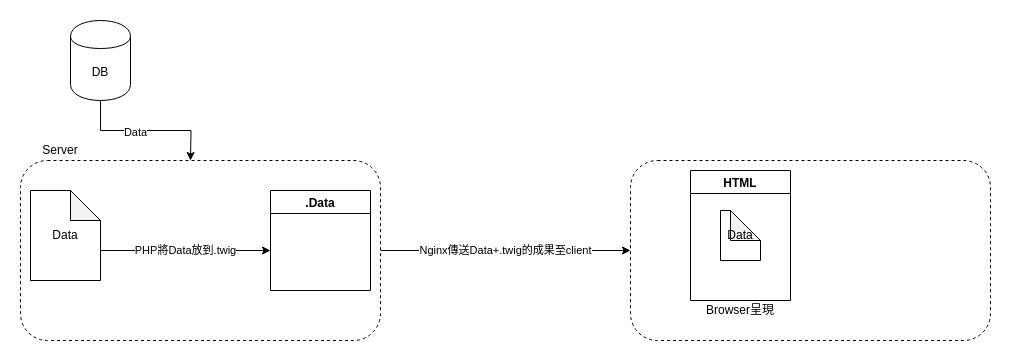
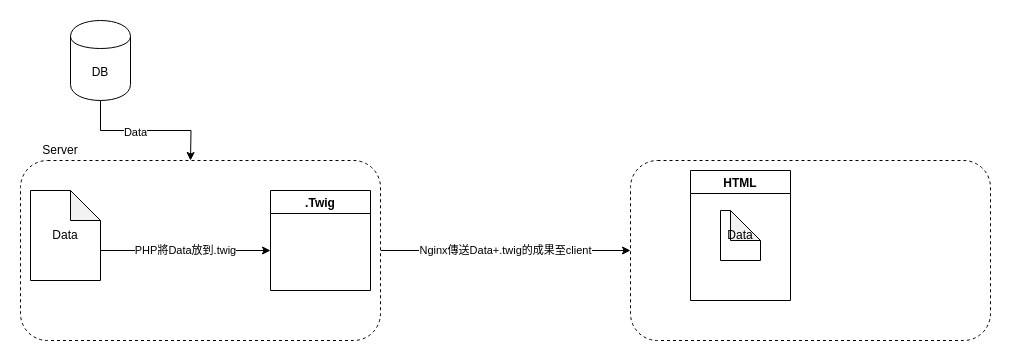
node ".Data": label ".Data" -> ".Twig"
node "Browser呈現": removed
